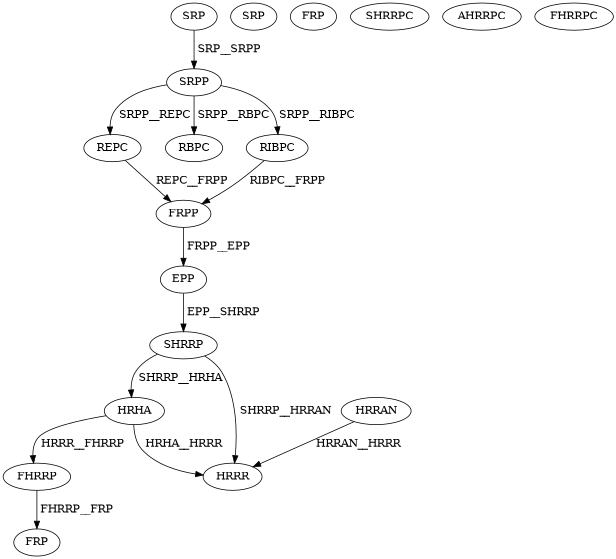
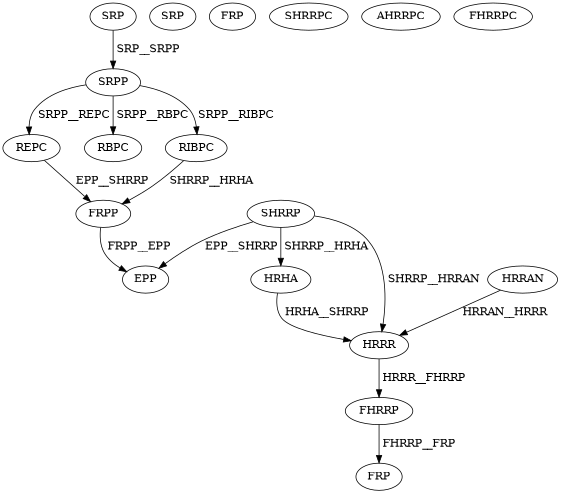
edge "REPC" -> "FRPP": label " REPC__FRPP" -> " EPP__SHRRP"
edge "RIBPC" -> "FRPP": label " RIBPC__FRPP" -> " SHRRP__HRHA"
edge "EPP" -> "SHRRP": reversed
edge "HRHA" -> "FHRRP": now "HRRR" -> "FHRRP"
edge "HRHA" -> "HRRR": label " HRHA__HRRR" -> " HRHA__SHRRP"
